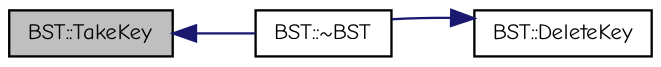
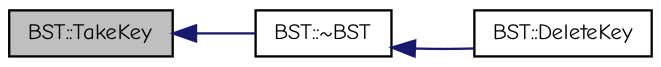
edge "BST::~BST" -> "BST::DeleteKey": reversed
